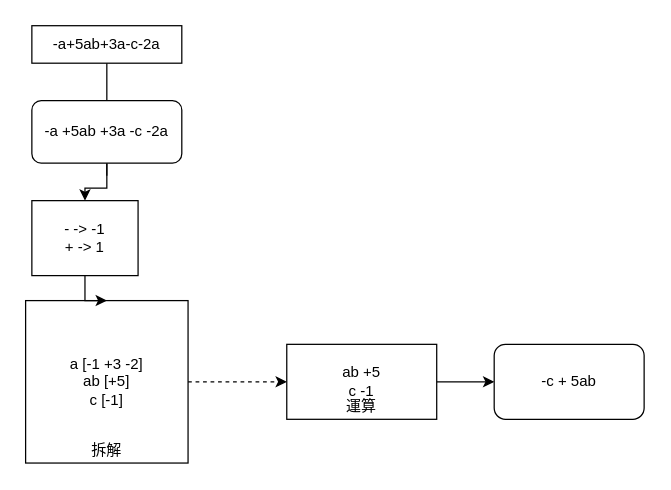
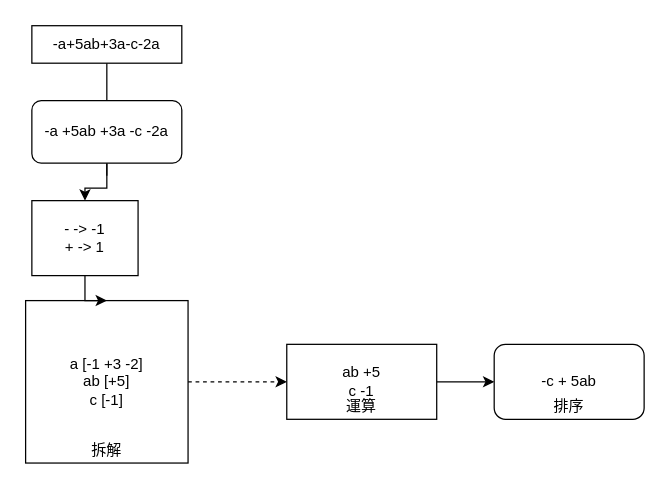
node "排序": added
